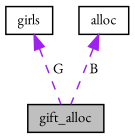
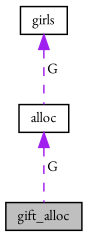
edge "gift_alloc" -> "alloc": label " B" -> " G"
edge "gift_alloc" -> "girls": now "alloc" -> "girls"
